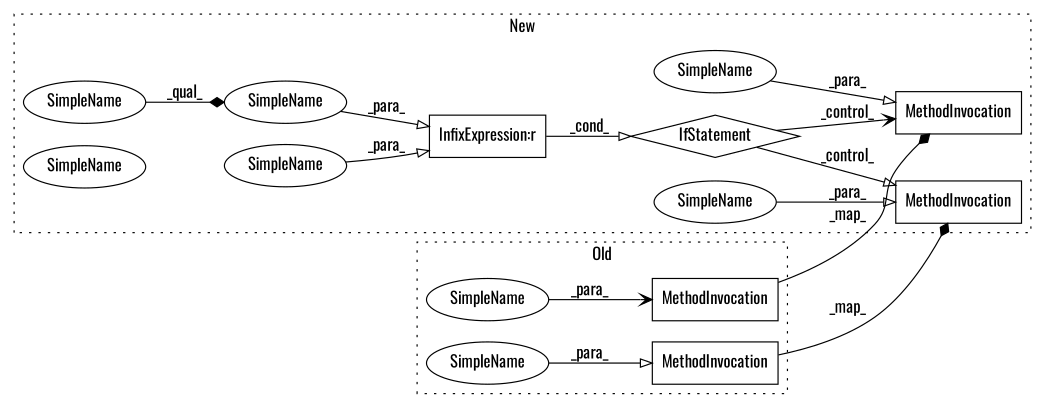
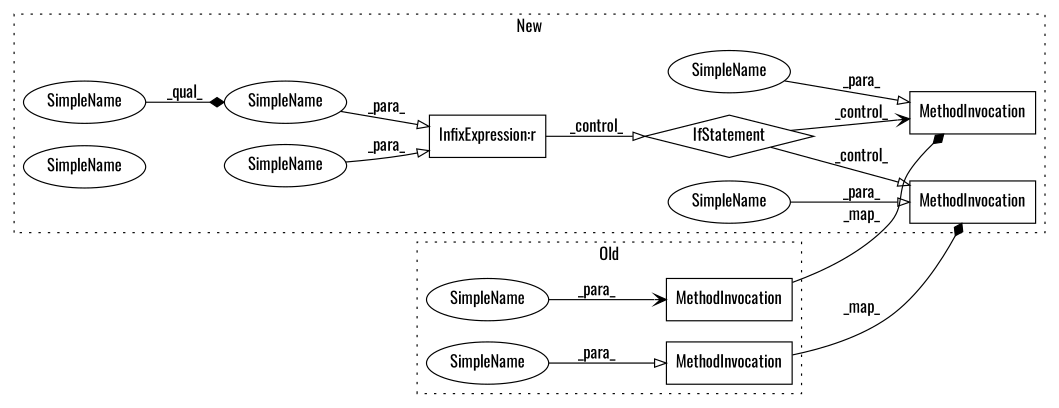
edge "InfixExpression:r" -> "IfStatement": label "_cond_" -> "_control_"
